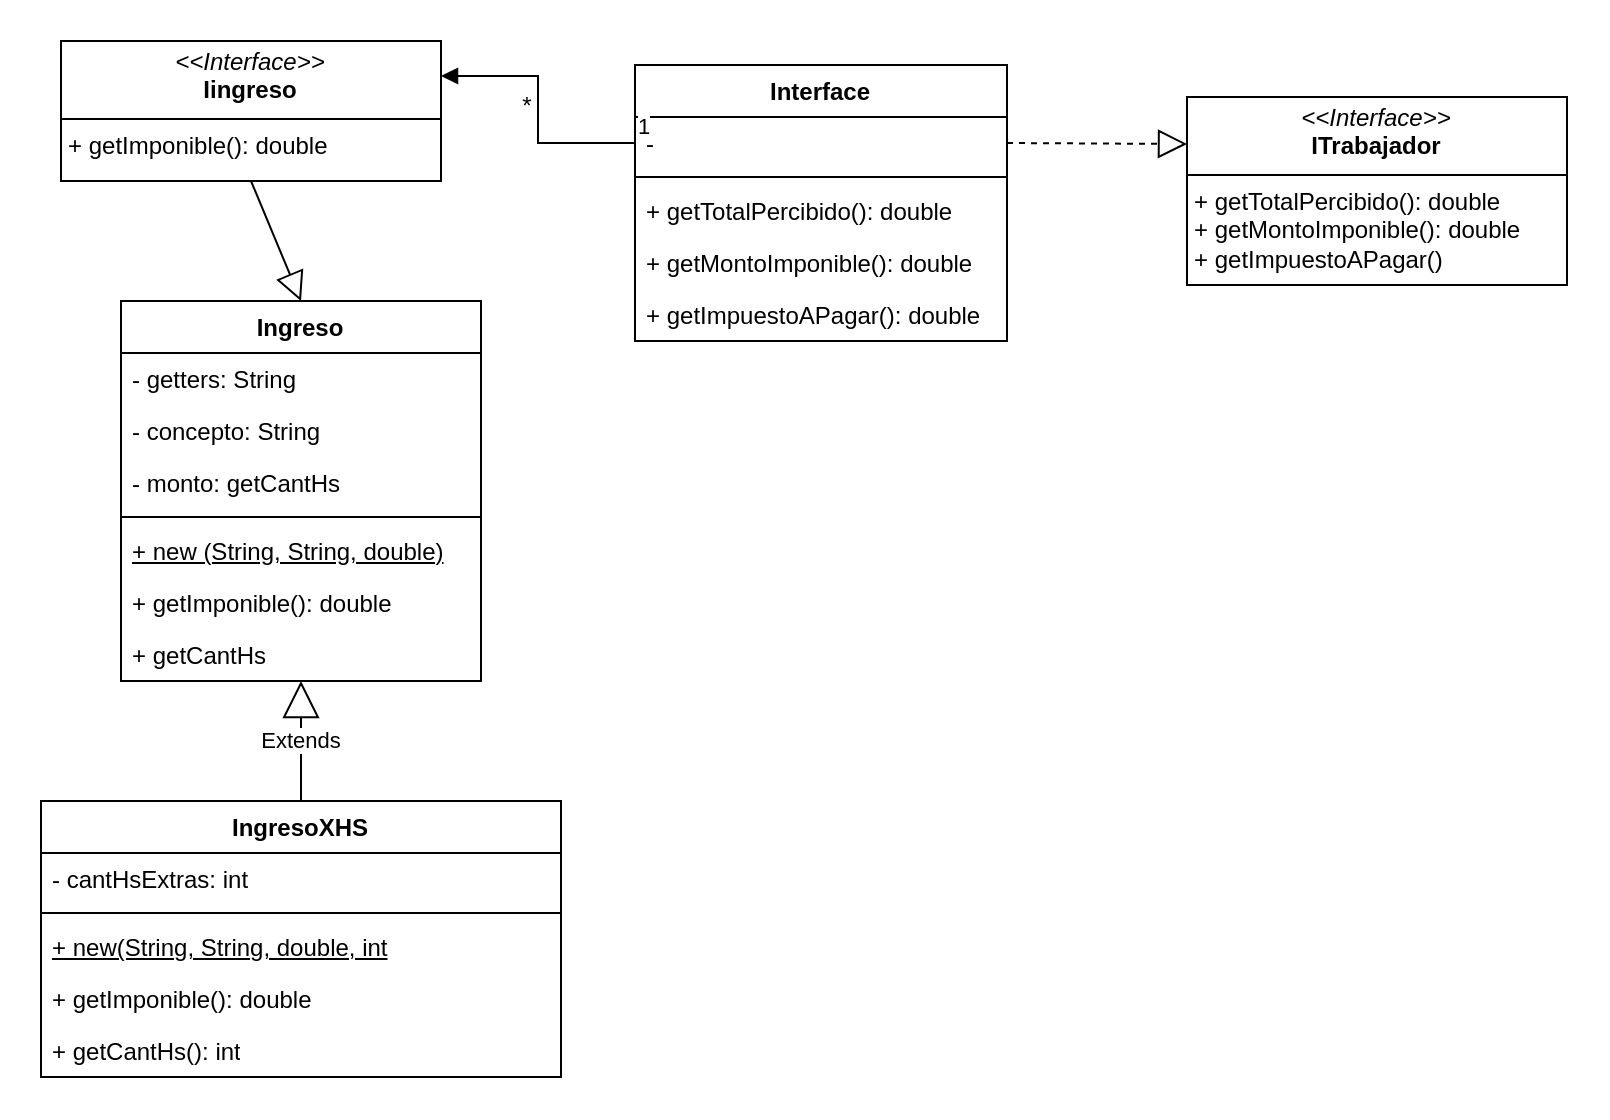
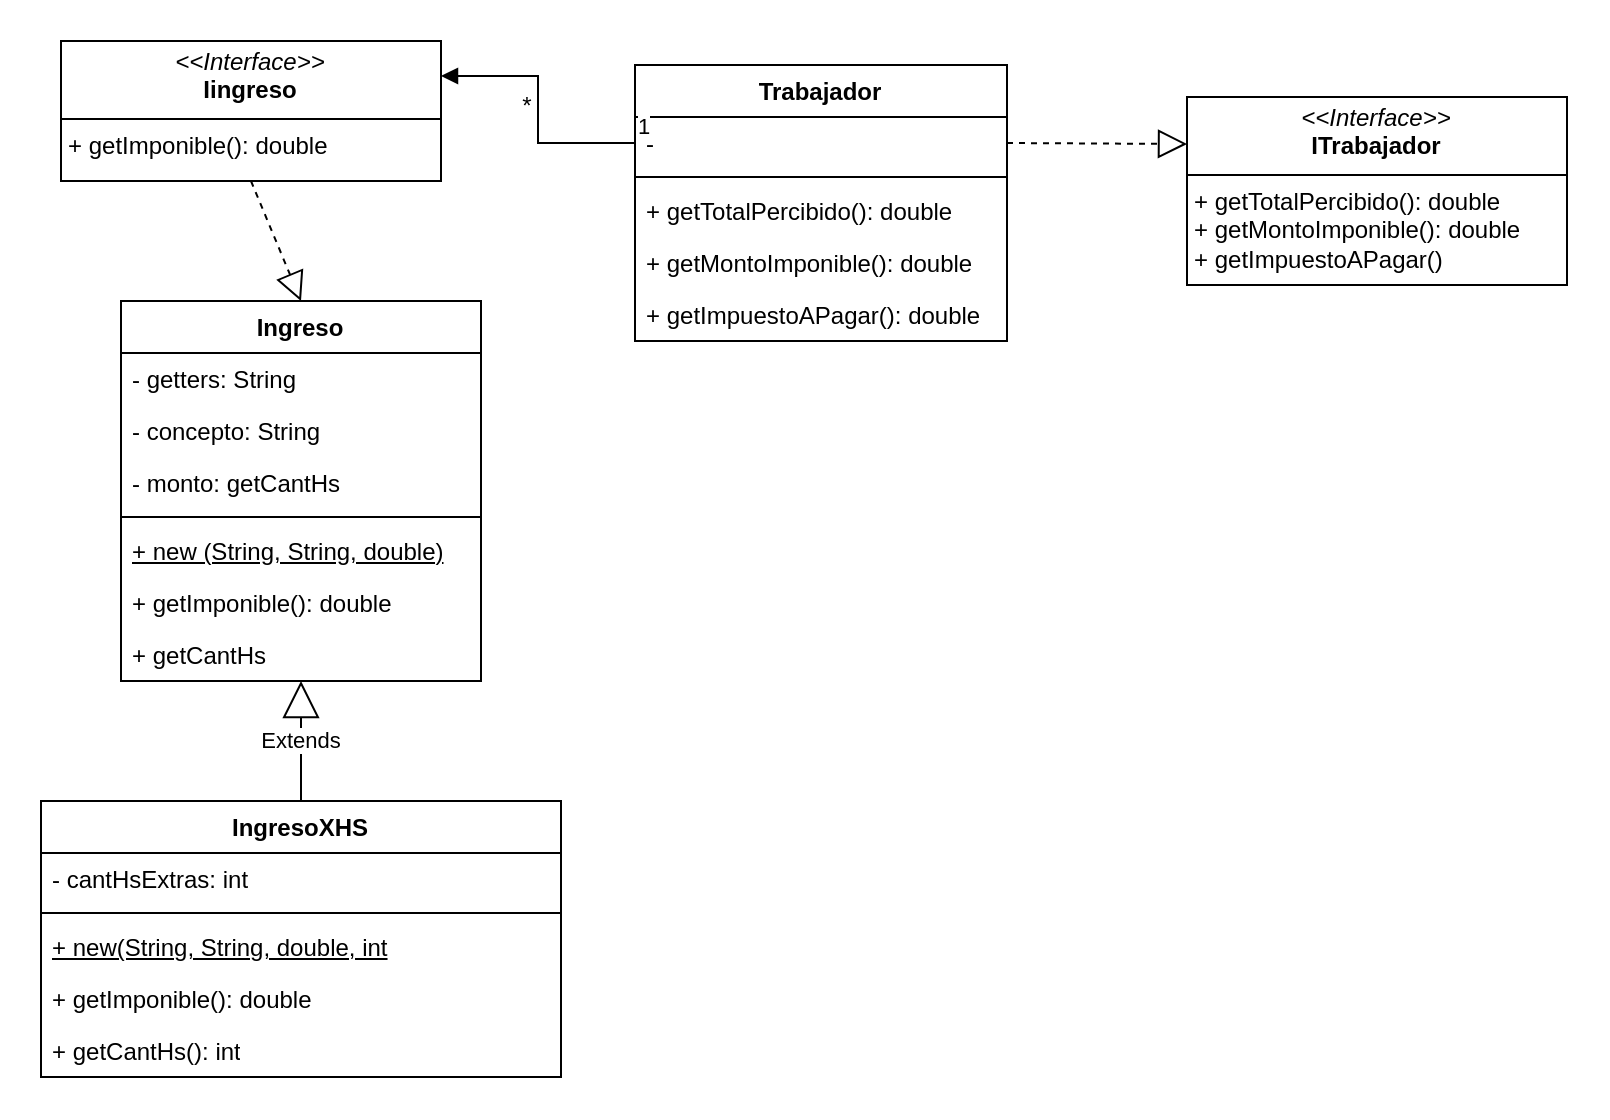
node "Interface": label "Interface" -> "Trabajador"
edge "<<Interface>> Iingreso + getImponible(): double" -> "Ingreso": style solid -> dashed
